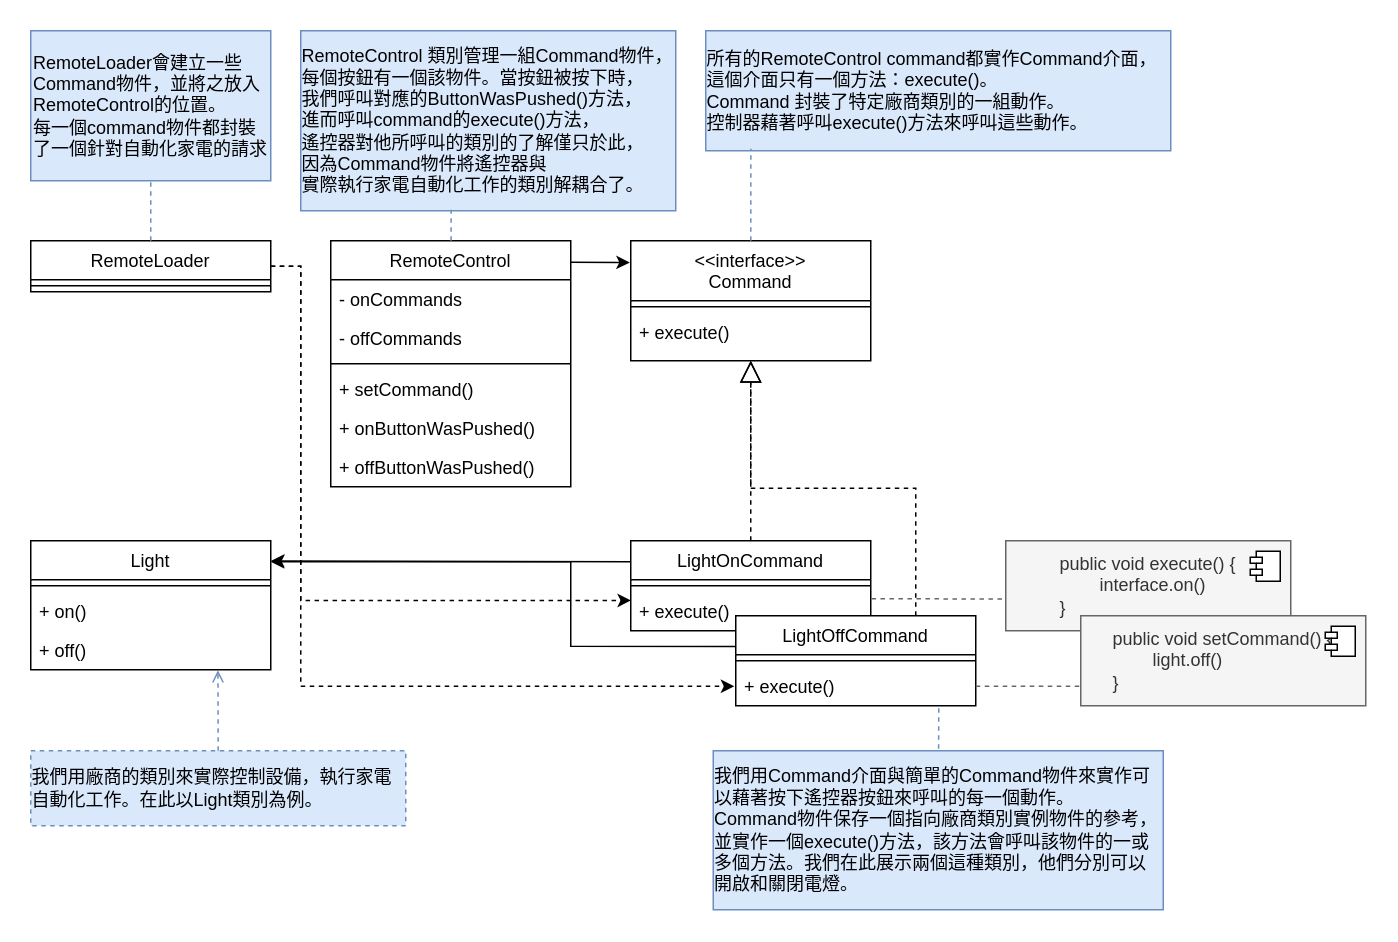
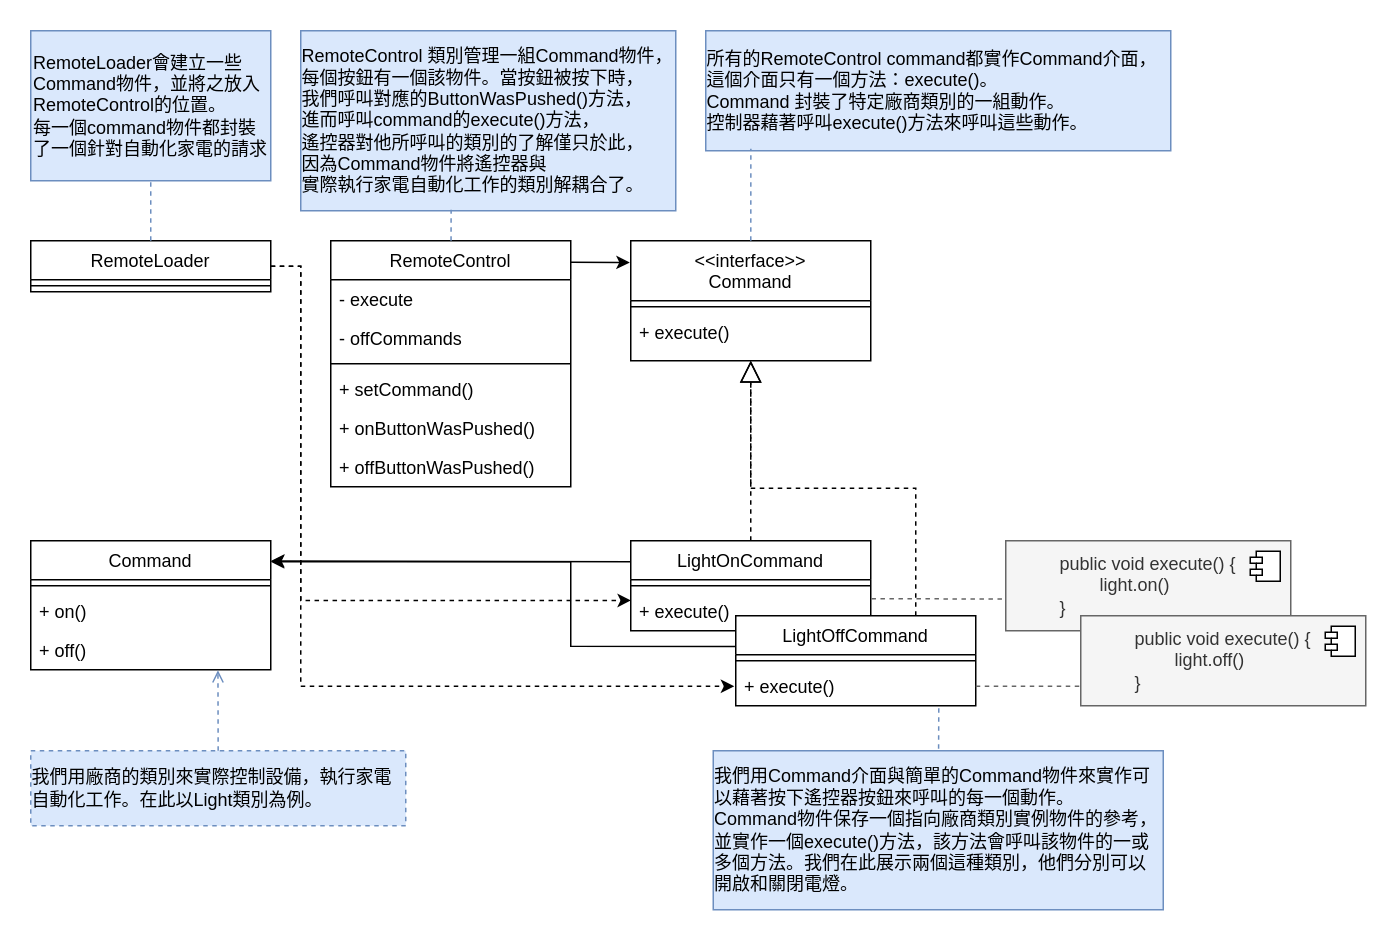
node "- onCommands": label "- onCommands" -> "- execute"
node "Light": label "Light" -> "Command"
node "public void execute() { interface.on() }": label "public void execute() { interface.on() }" -> "public void execute() { light.on() }"
node "public void setCommand() { light.off() }": label "public void setCommand() { light.off() }" -> "public void execute() { light.off() }"
